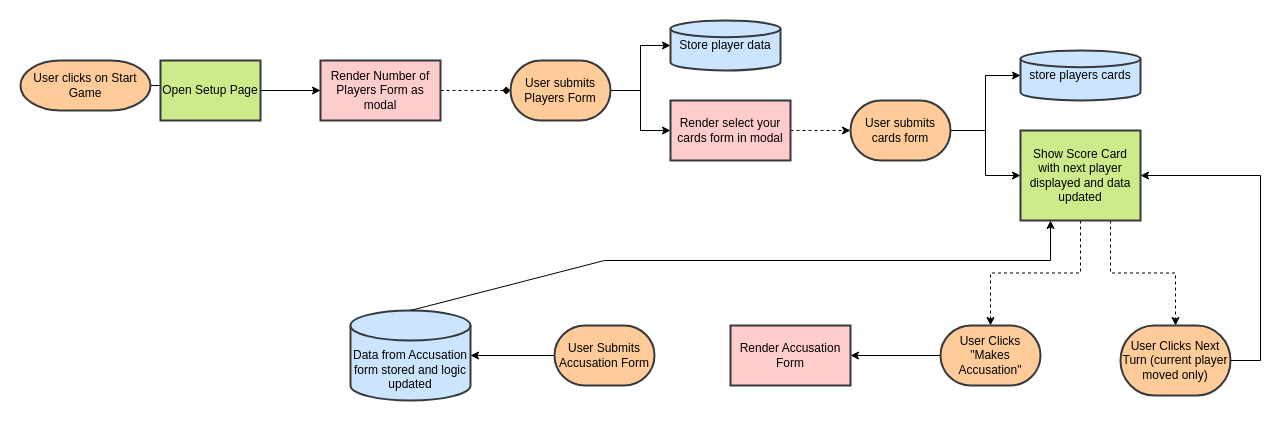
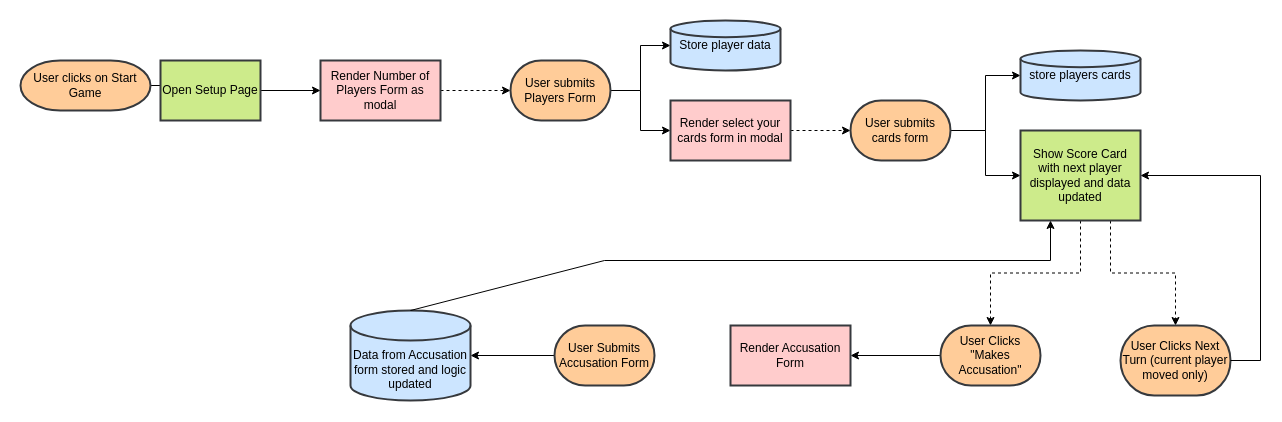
edge "Render Number of Players Form as modal" -> "User submits Players Form": arrowhead diamond -> classic
